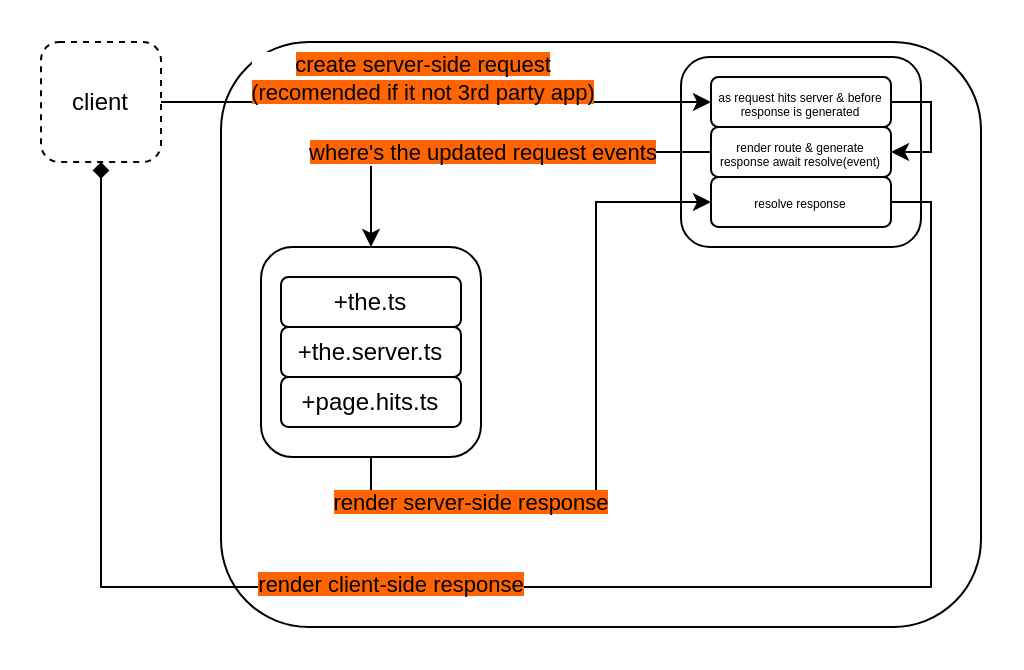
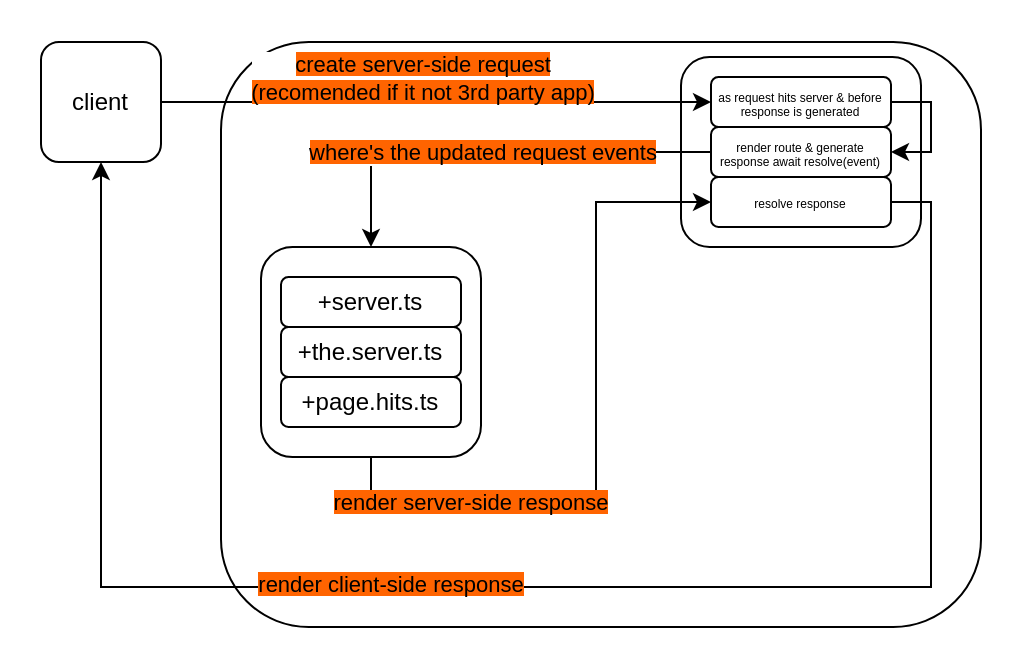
node "client": style dashed -> solid
edge "resolve response" -> "client": arrowhead diamond -> classic
node "+the.ts": label "+the.ts" -> "+server.ts"
